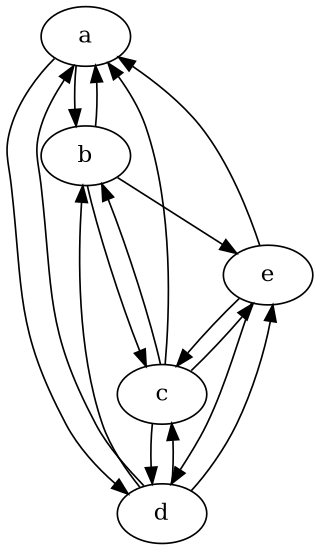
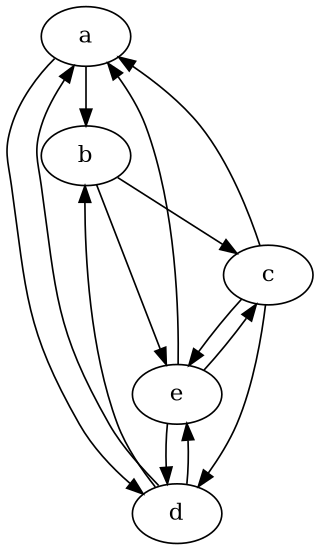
edge "b" -> "a": removed
edge "c" -> "b": removed
edge "d" -> "c": removed
